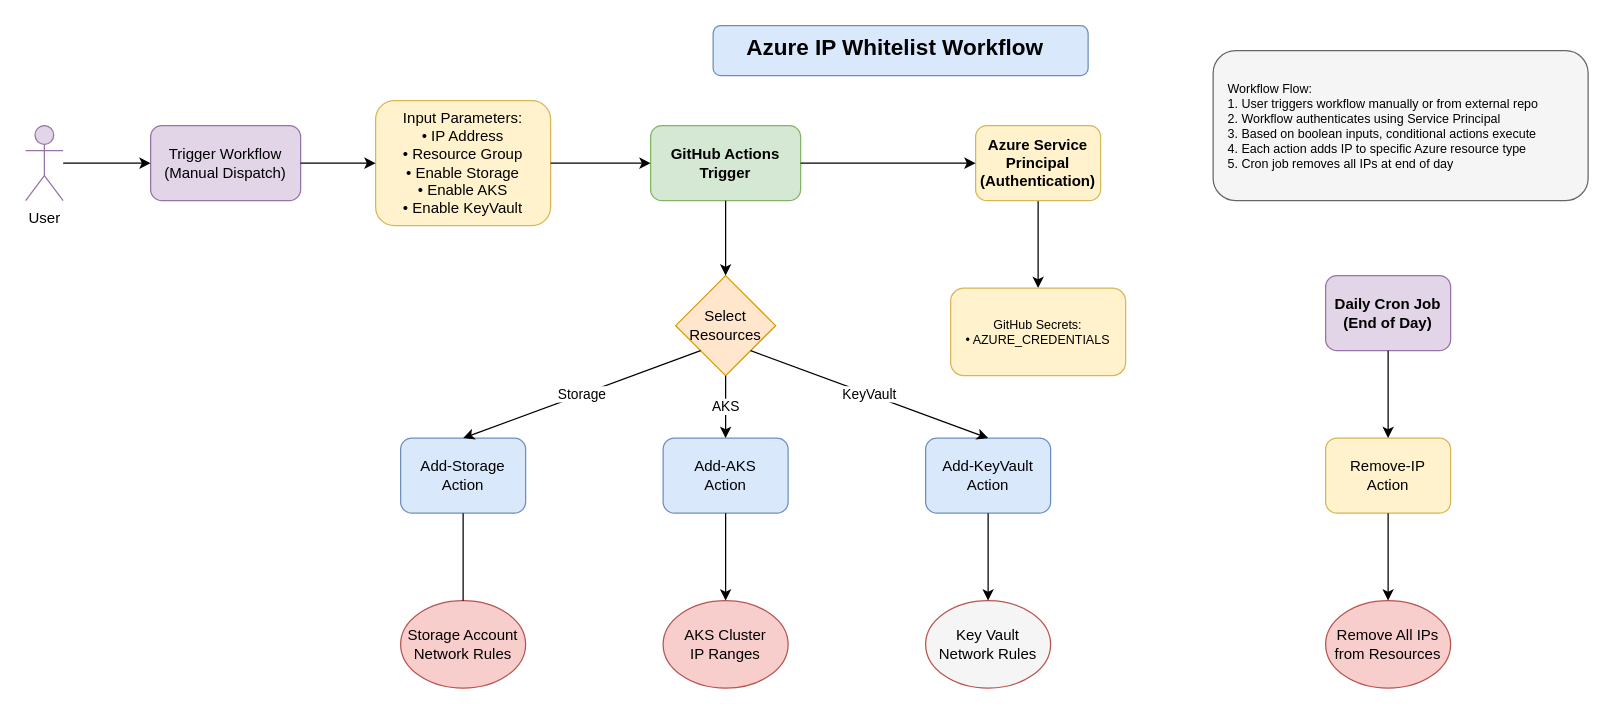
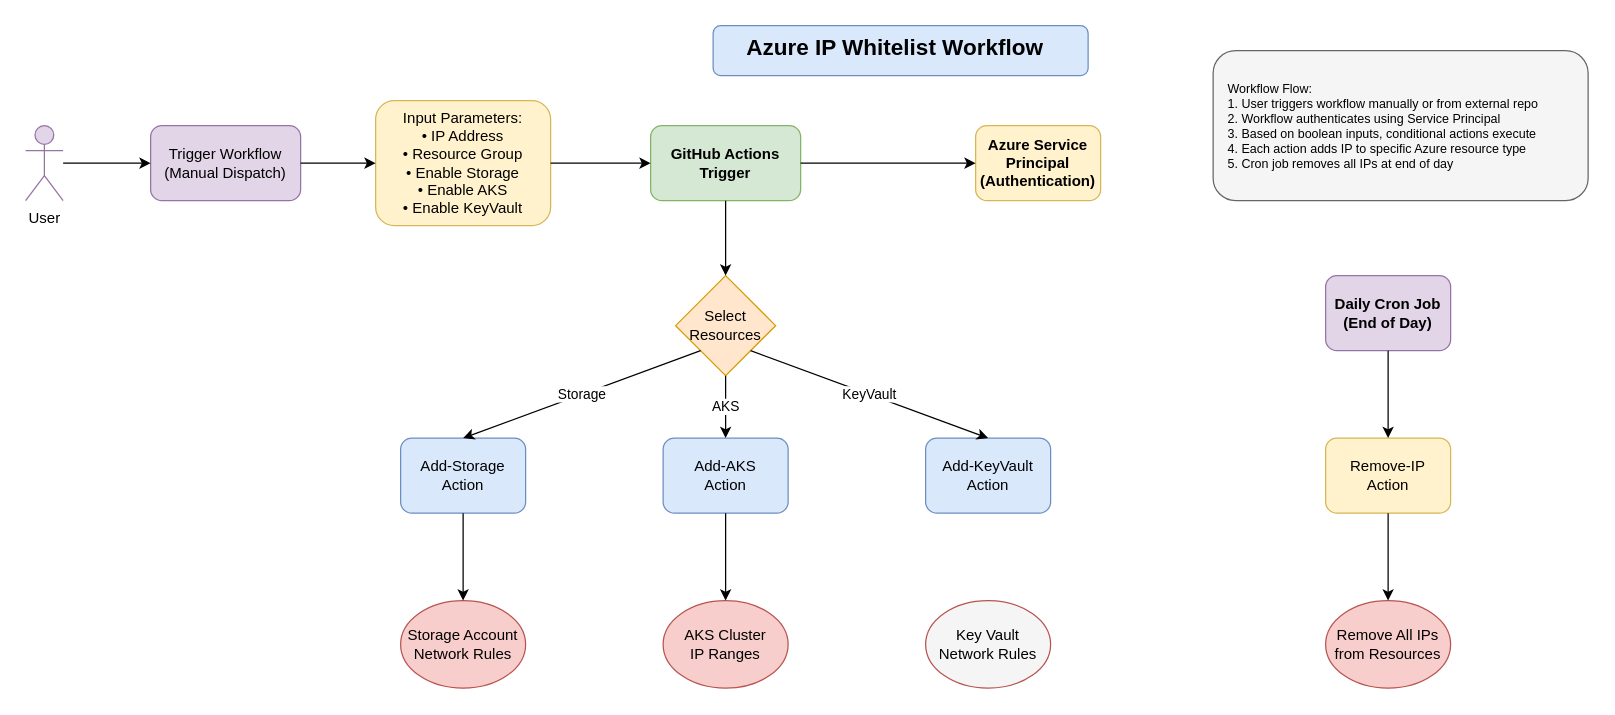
edge "Azure Service Principal (Authentication)" -> "GitHub Secrets: • AZURE_CREDENTIALS": removed
node "GitHub Secrets: • AZURE_CREDENTIALS": removed
edge "Add-KeyVault Action" -> "Key Vault Network Rules": removed
edge "Add-Storage Action" -- "Storage Account Network Rules": arrowhead none -> classic
